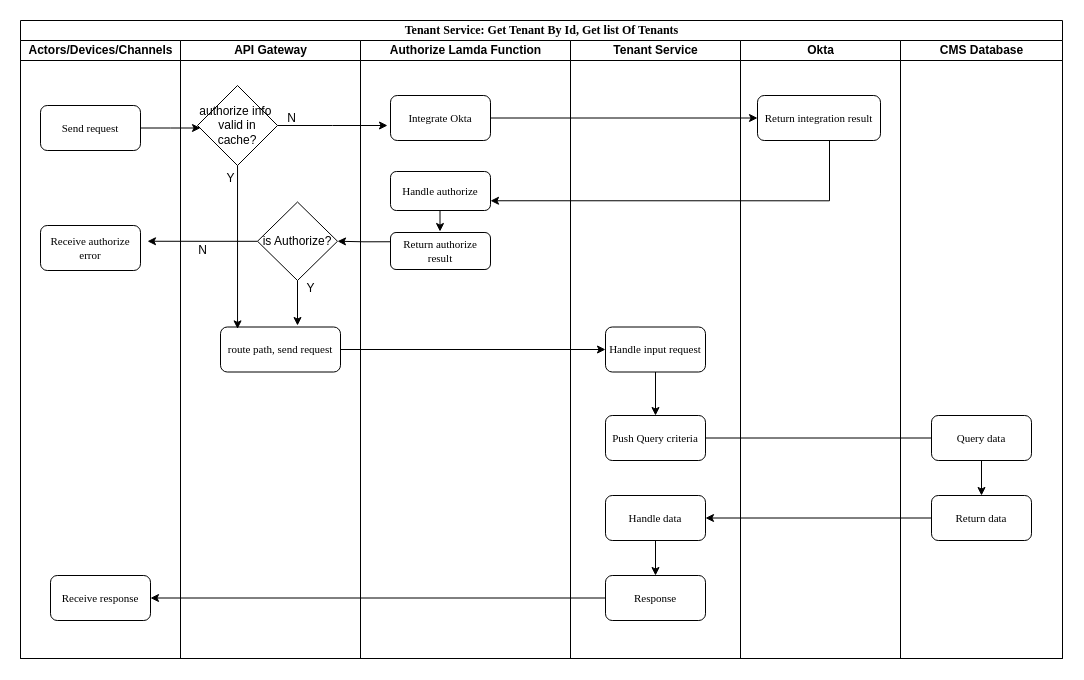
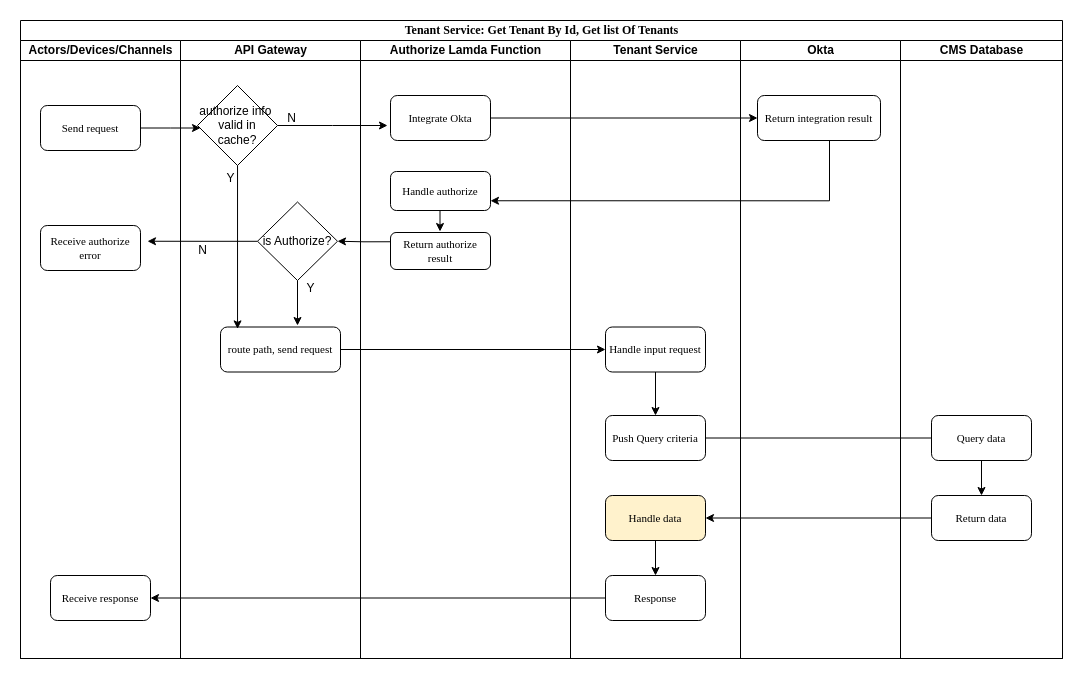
node "Handle data": fillcolor #ffffff -> #fff2cc
